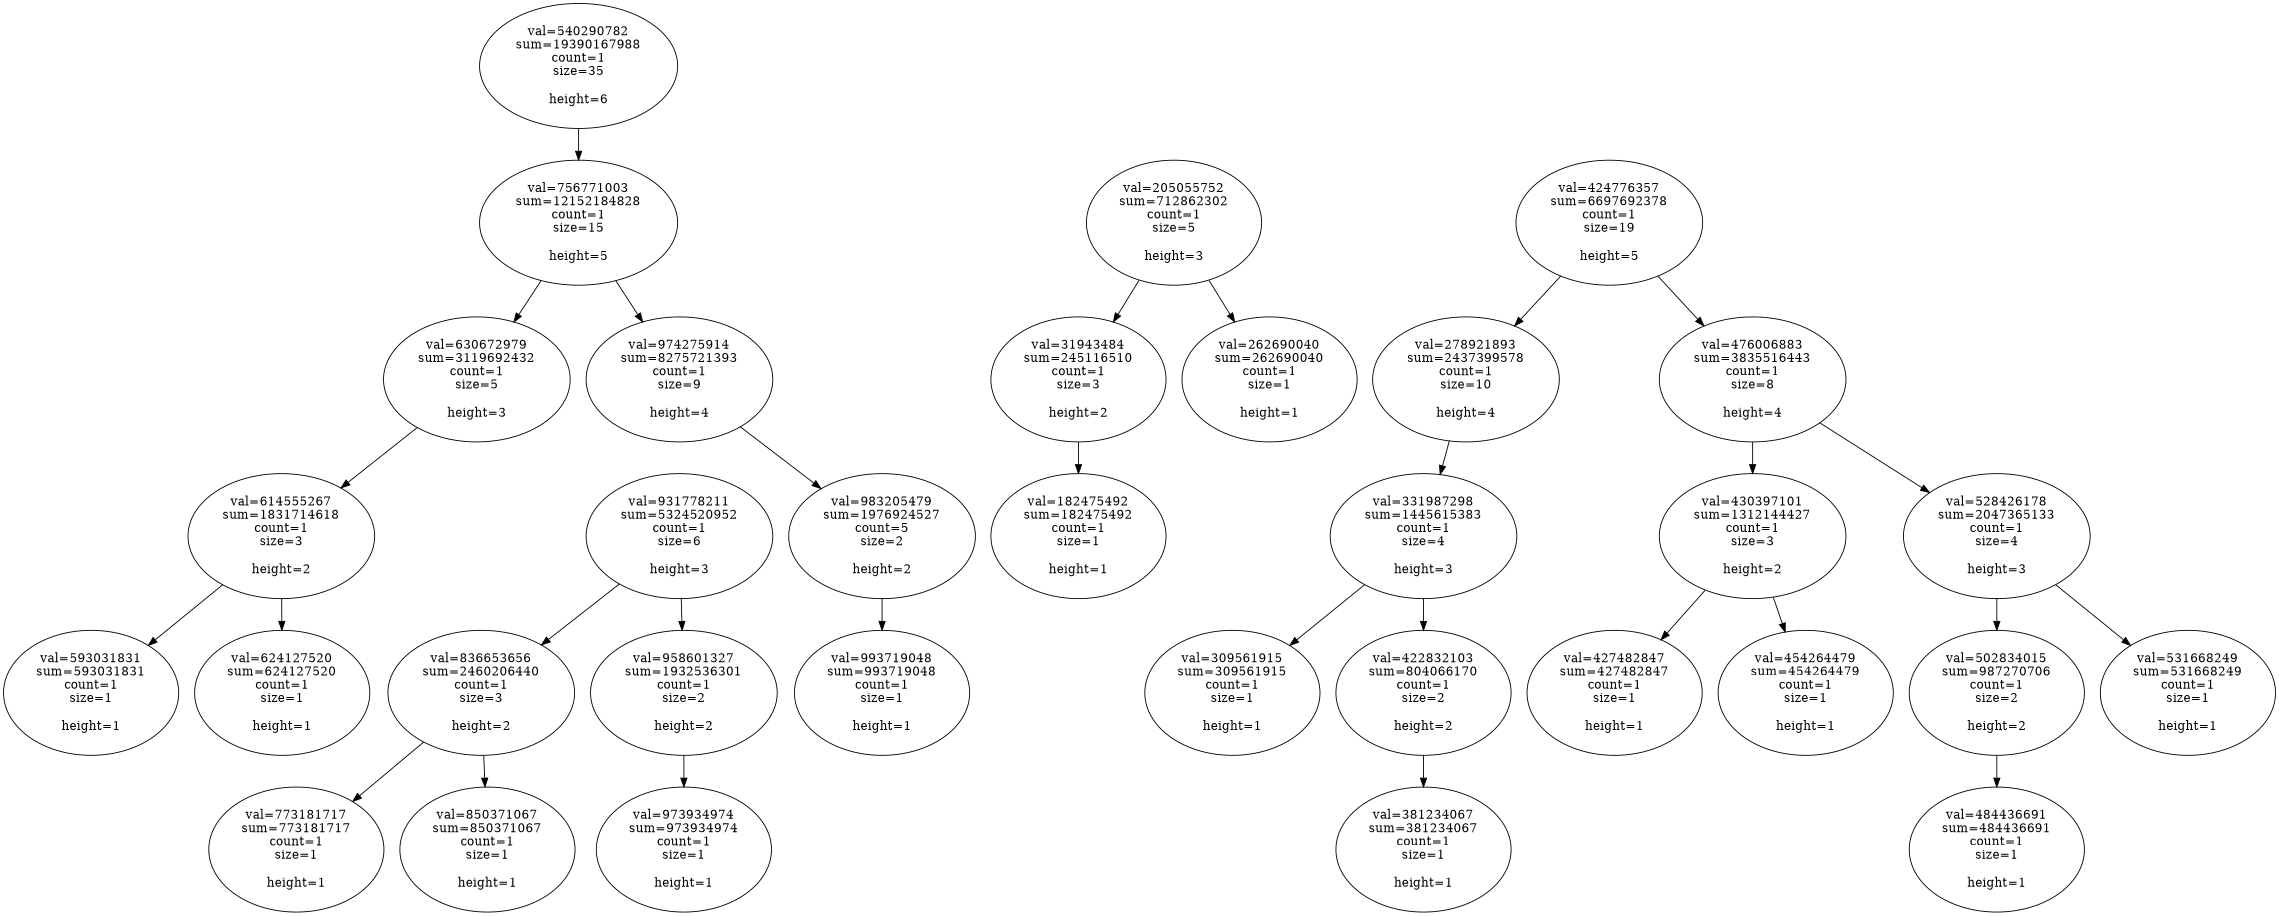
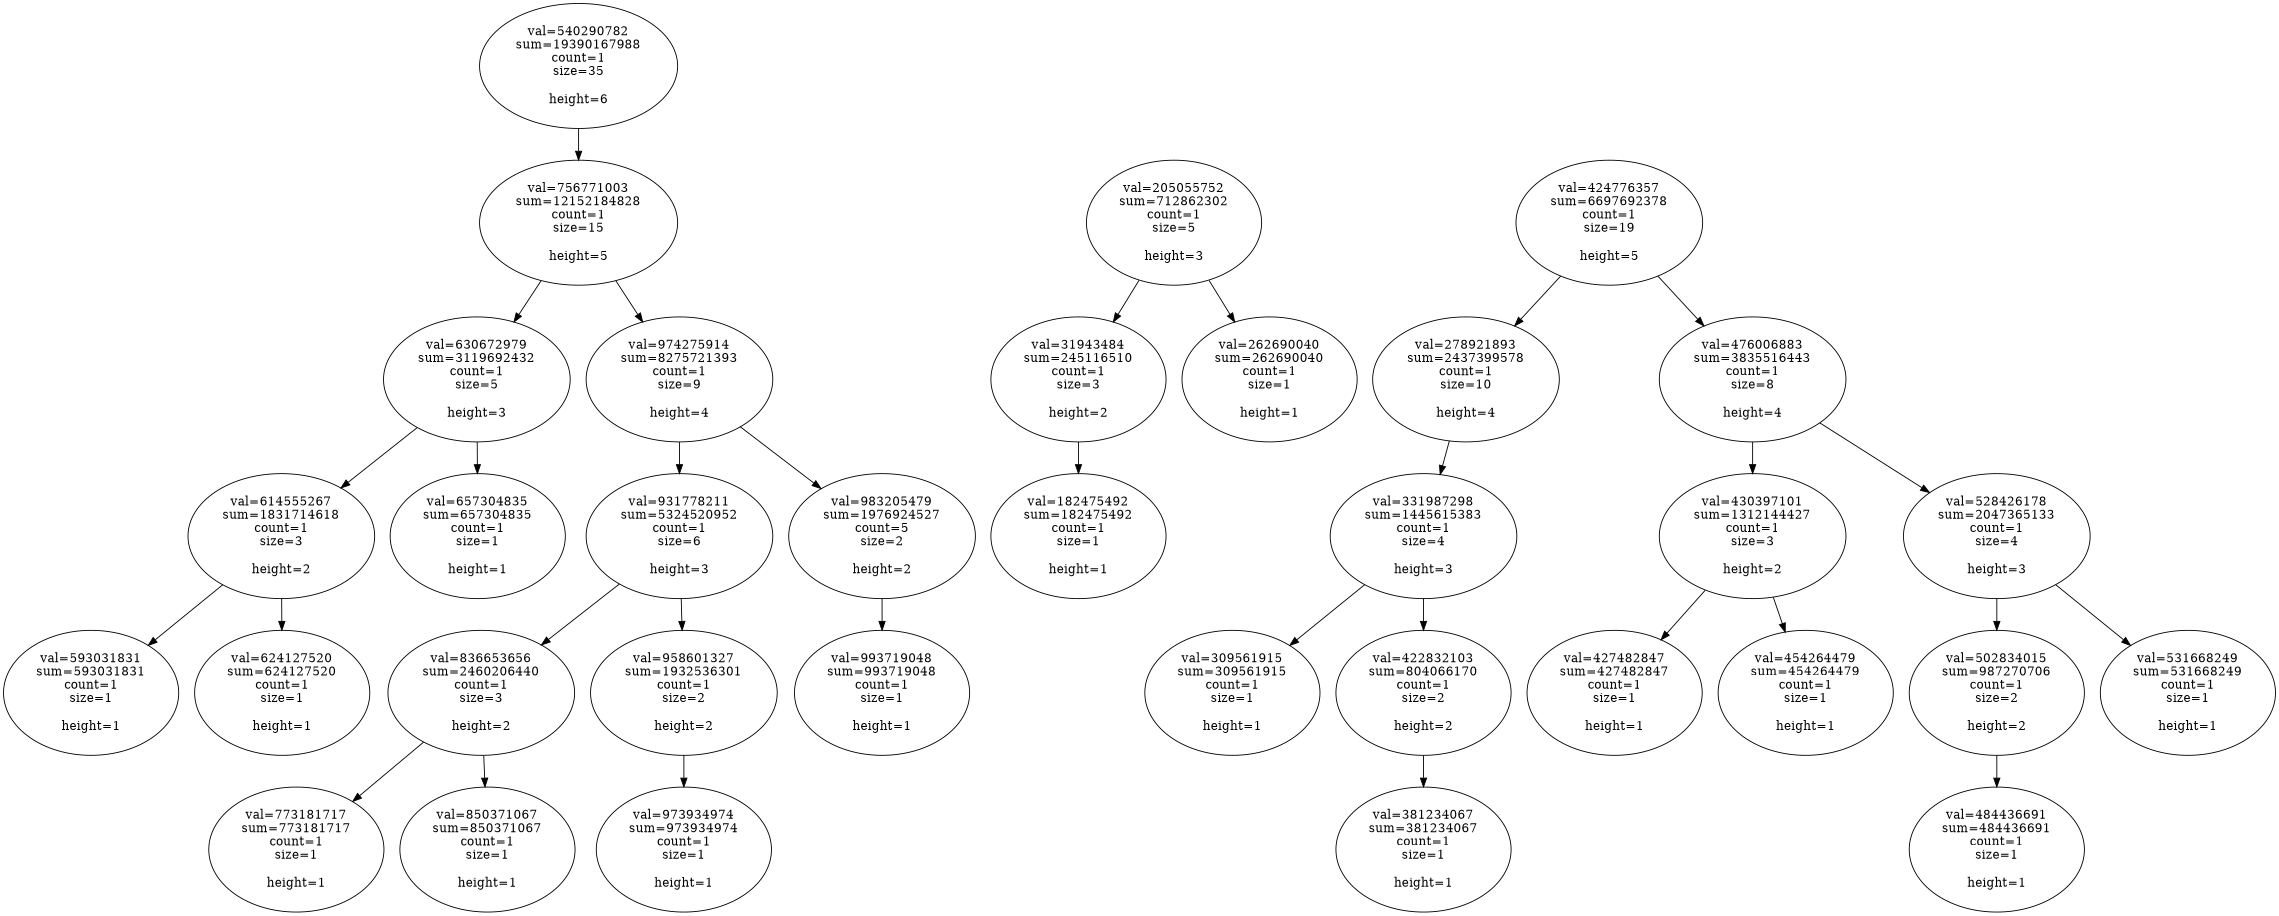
edge "val=974275914" -> "val=931778211": added
node "val=657304835": added
